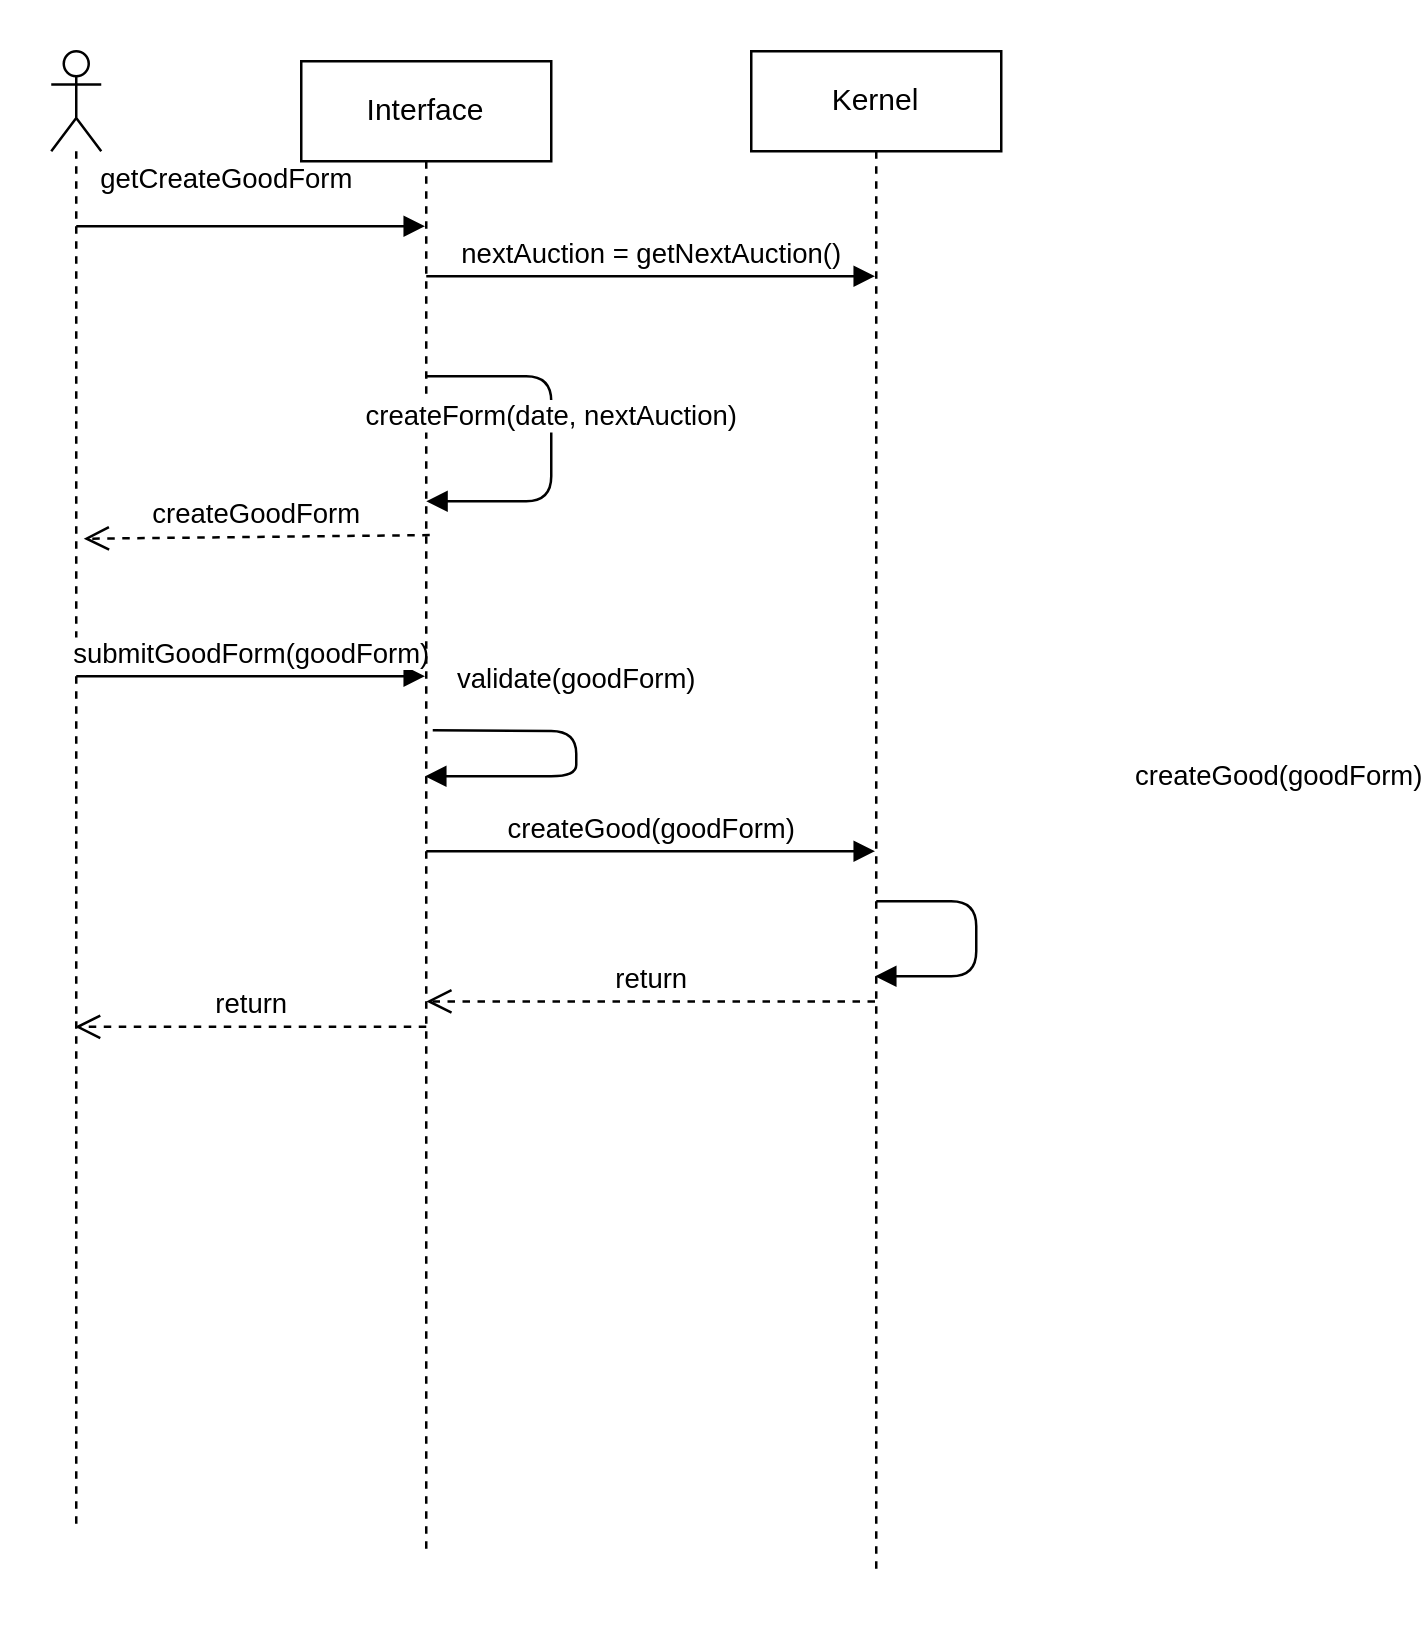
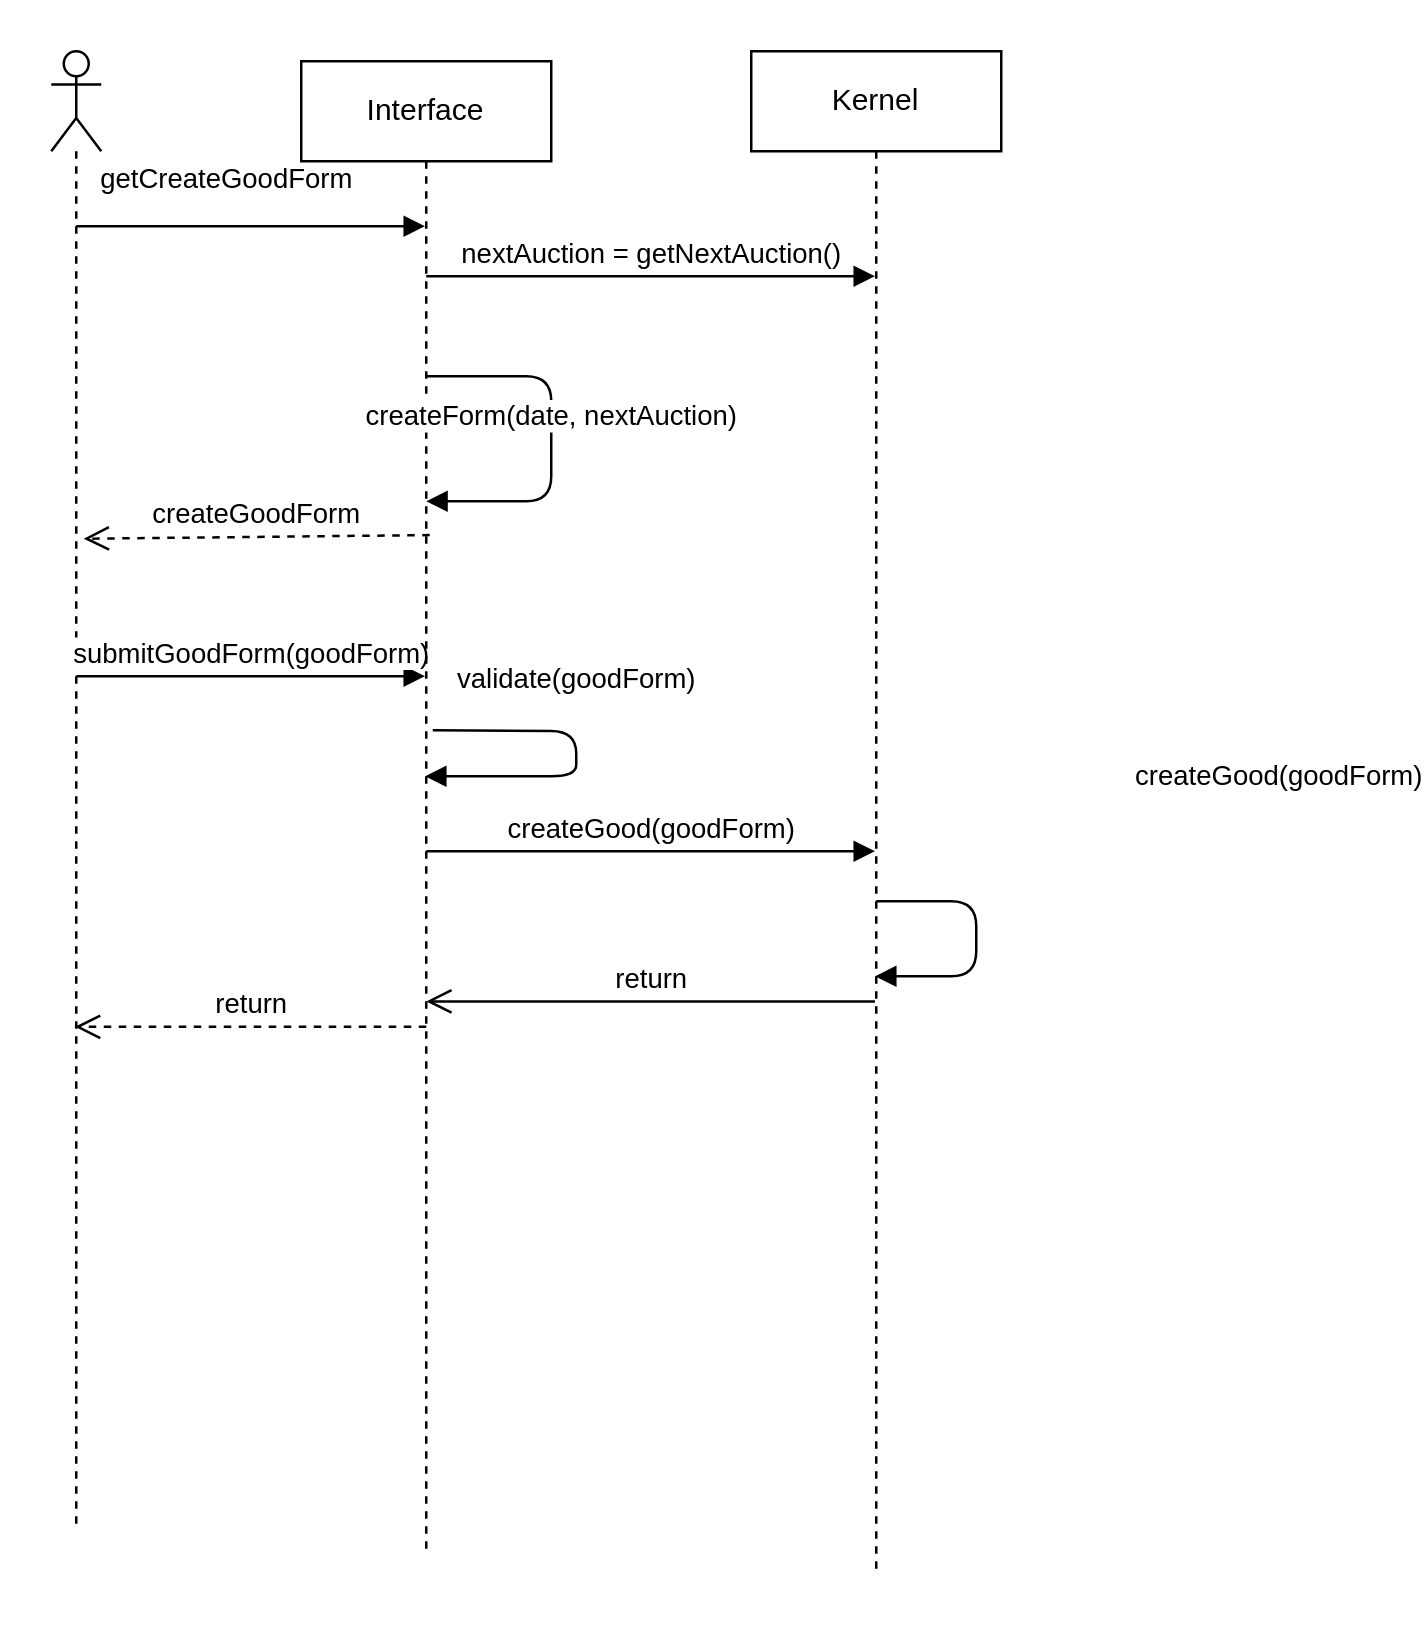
edge "Kernel" -> "Interface": style dashed -> solid
